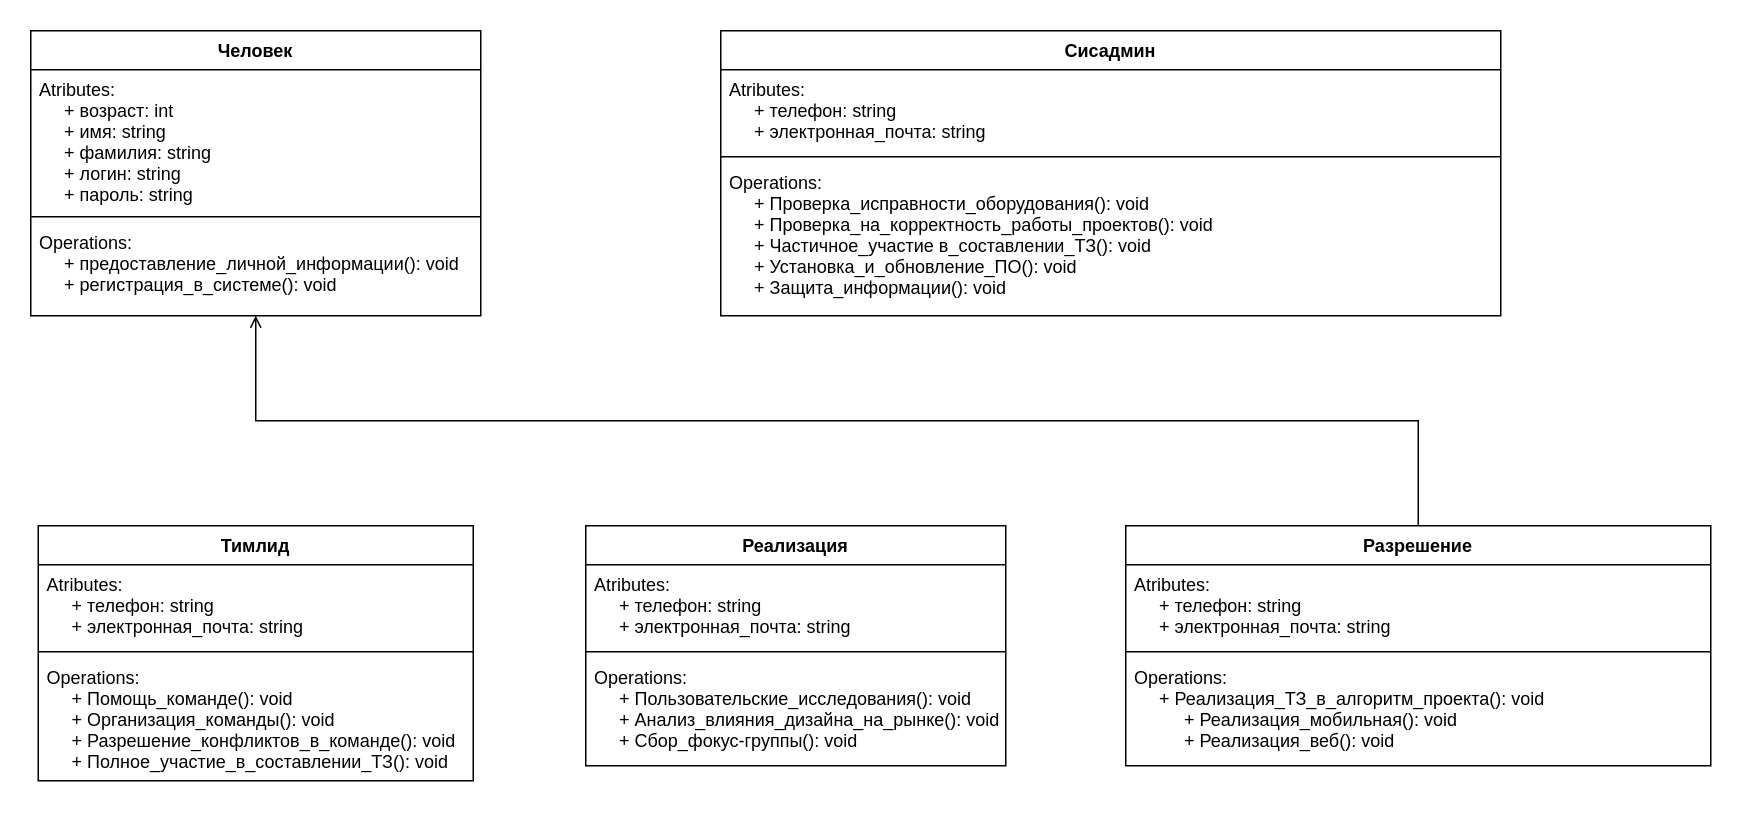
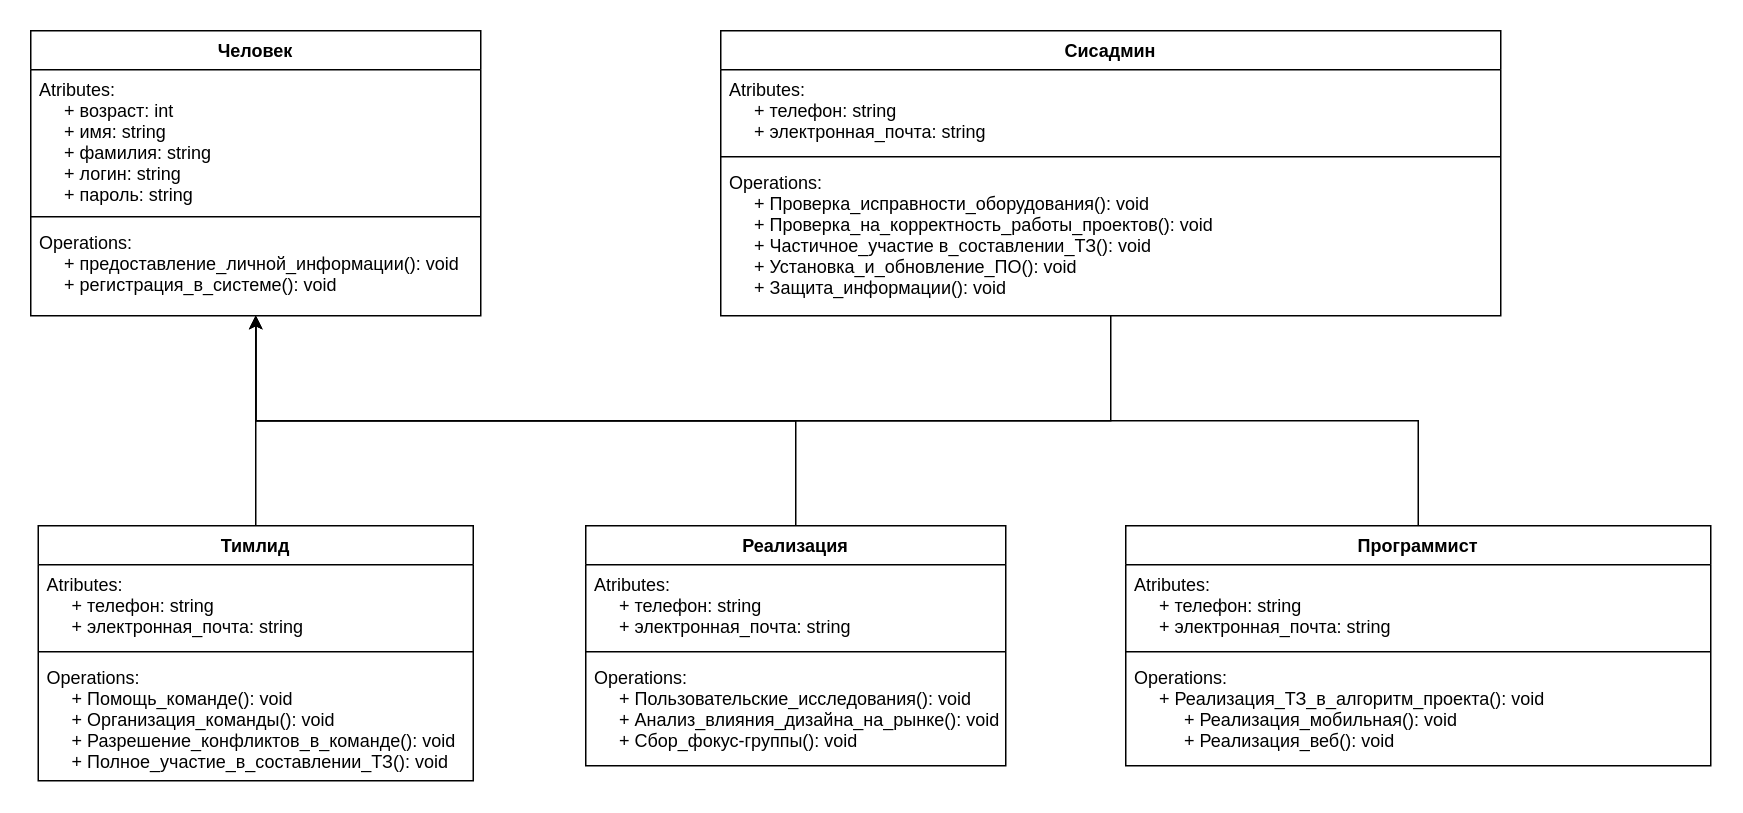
edge "Сисадмин" -> "Человек": added
edge "Тимлид" -> "Человек": added
edge "Реализация" -> "Человек": added
node "Разрешение": label "Разрешение" -> "Программист"
